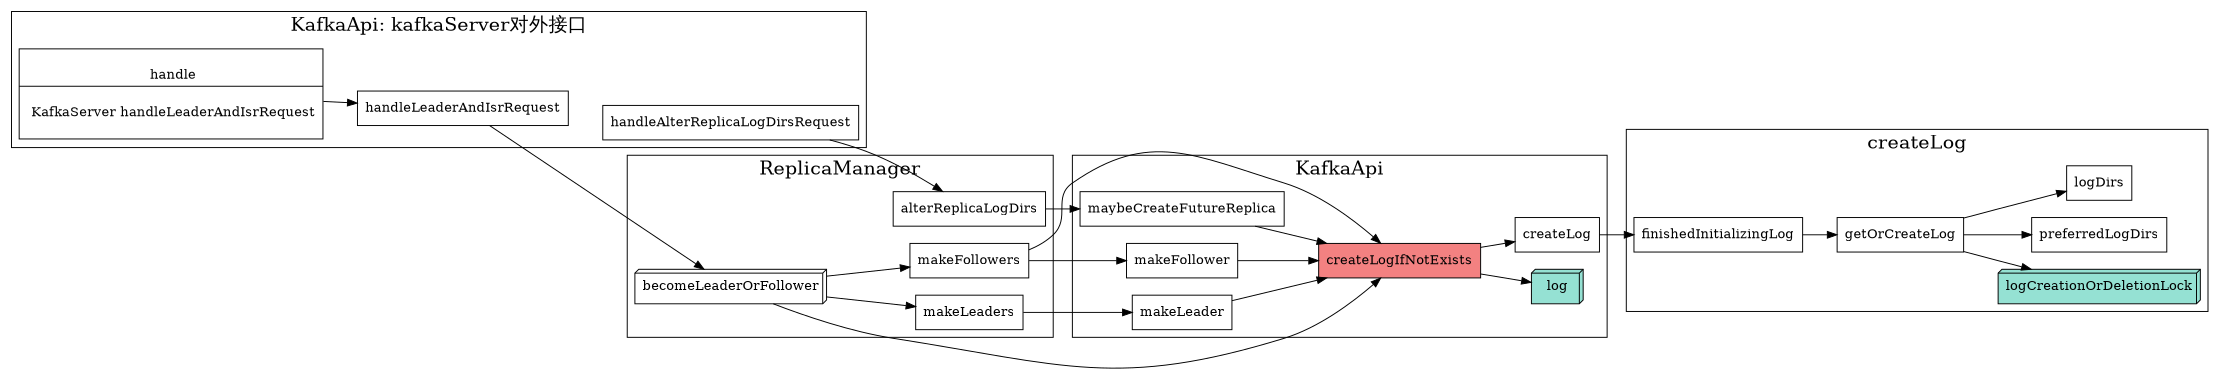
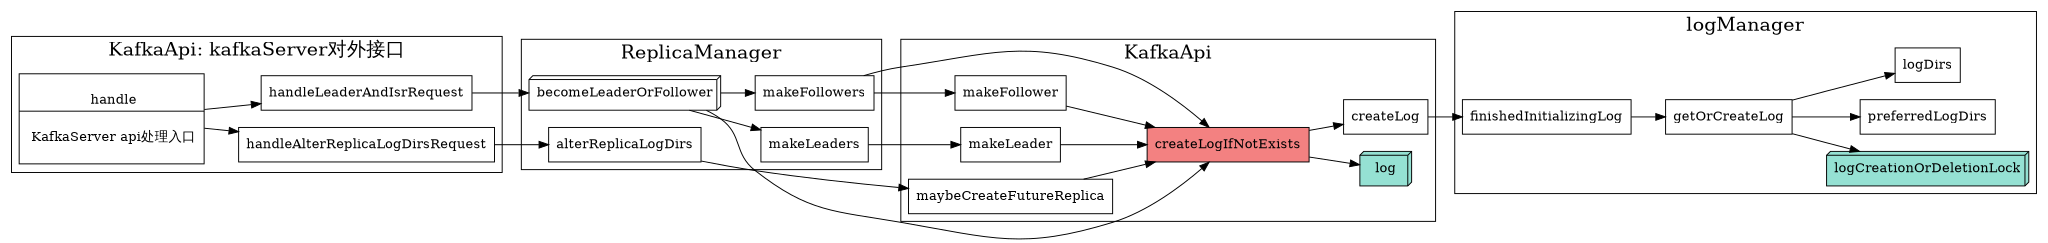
node "handle": text "KafkaServer handleLeaderAndIsrRequest" -> "KafkaServer api处理入口"
edge "handle" -> "handleAlterReplicaLogDirsRequest": added
cluster "createLog": label "createLog" -> "logManager"
